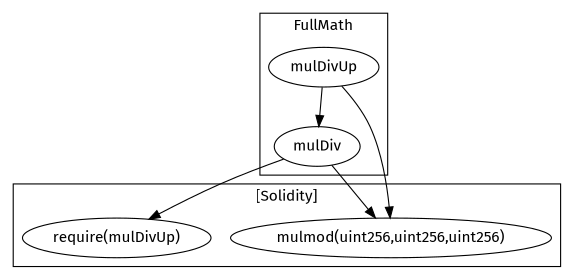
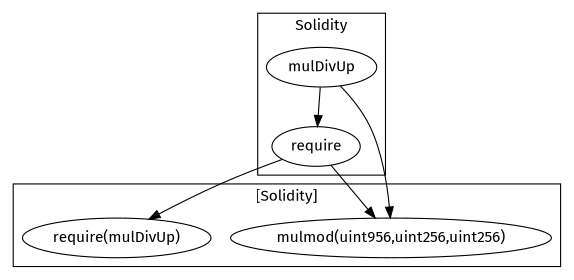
cluster "FullMath": label "FullMath" -> "Solidity"
node "mulDiv": label "mulDiv" -> "require"
node "mulmod(uint256,uint256,uint256)": label "mulmod(uint256,uint256,uint256)" -> "mulmod(uint956,uint256,uint256)"
